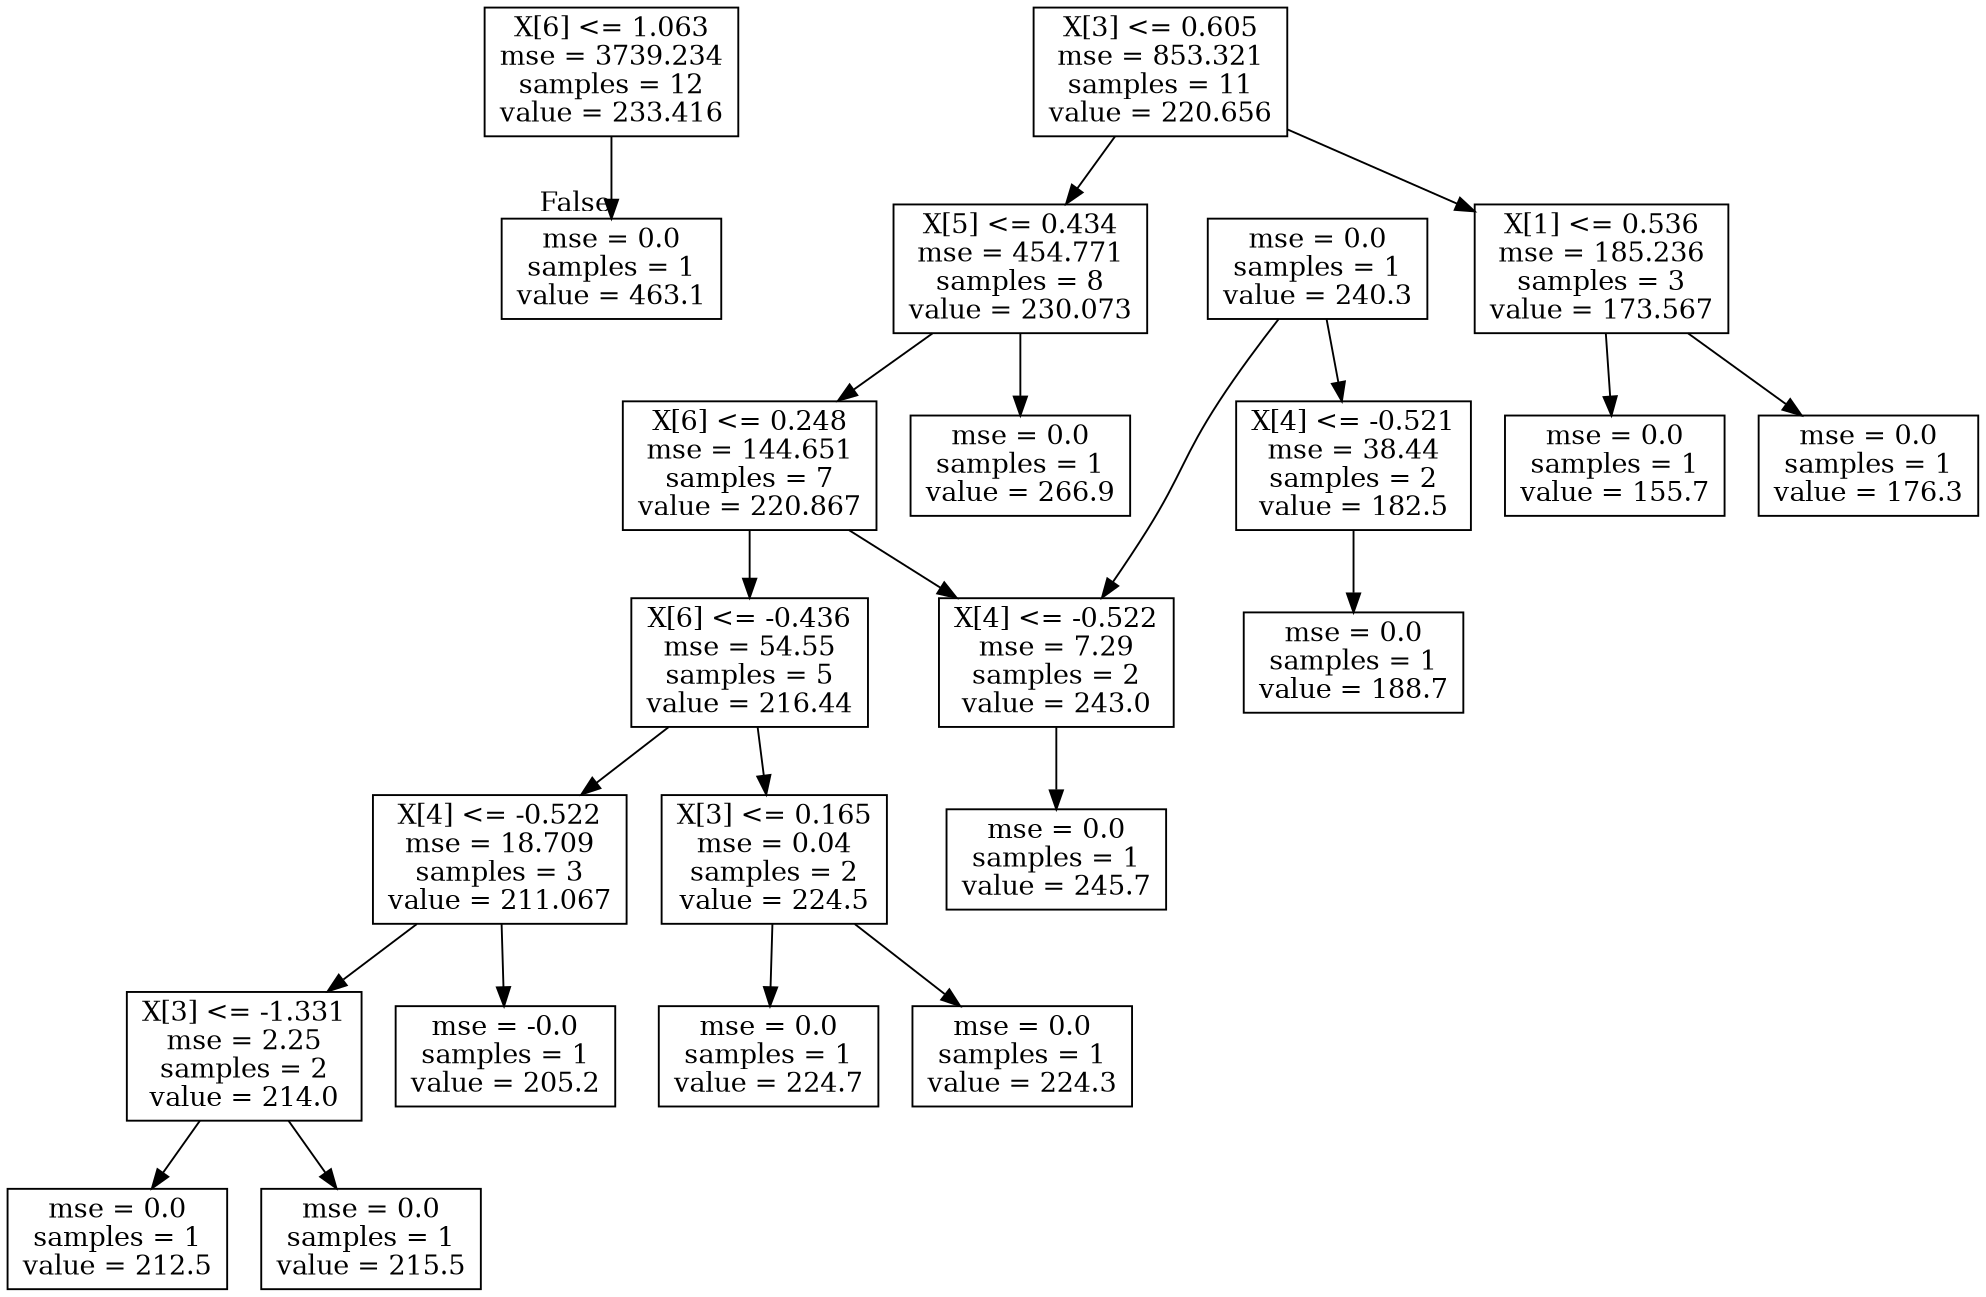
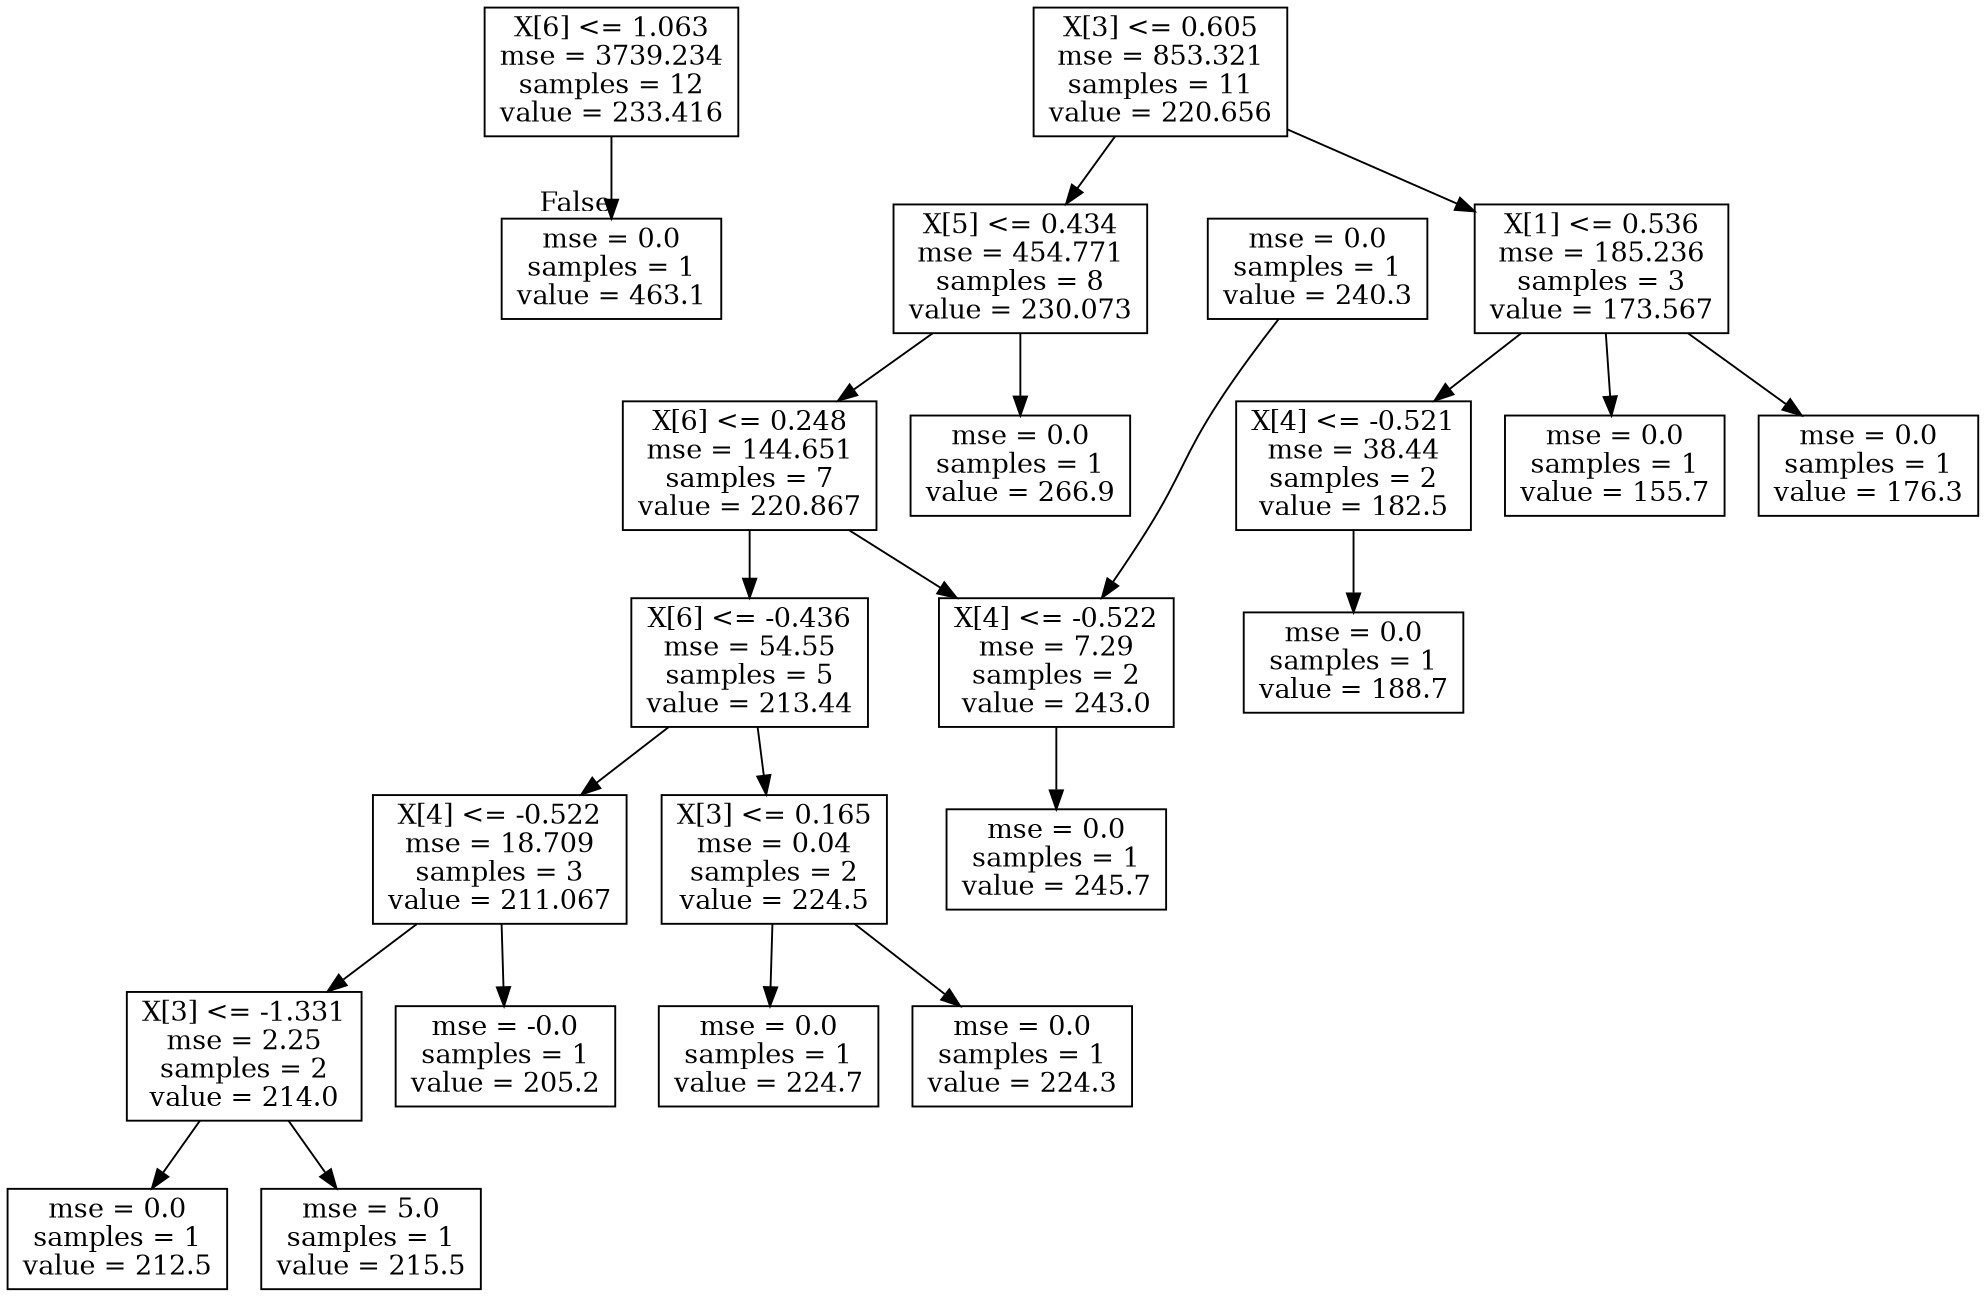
edge "mse = 0.0 samples = 1 value = 240.3" -> "X[4] <= -0.521 mse = 38.44 samples = 2 value = 182.5": now "X[1] <= 0.536 mse = 185.236 samples = 3 value = 173.567" -> "X[4] <= -0.521 mse = 38.44 samples = 2 value = 182.5"
node "X[6] <= -0.436 mse = 54.55 samples = 5 value = 216.44": label "X[6] <= -0.436 mse = 54.55 samples = 5 value = 216.44" -> "X[6] <= -0.436 mse = 54.55 samples = 5 value = 213.44"
node "mse = 0.0 samples = 1 value = 215.5": label "mse = 0.0 samples = 1 value = 215.5" -> "mse = 5.0 samples = 1 value = 215.5"
